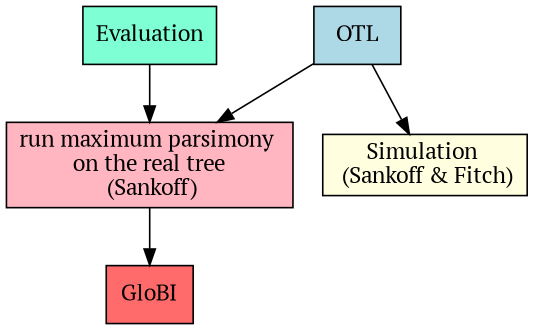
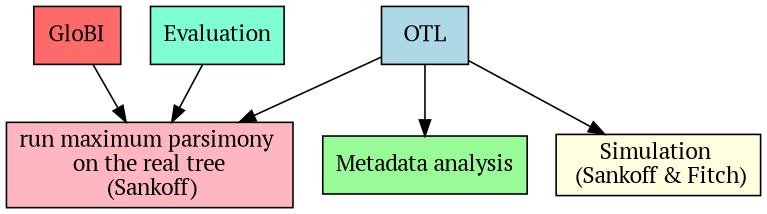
node "Metadata analysis": added
edge "run maximum parsimony on the real tree (Sankoff)" -> "GloBI": reversed
